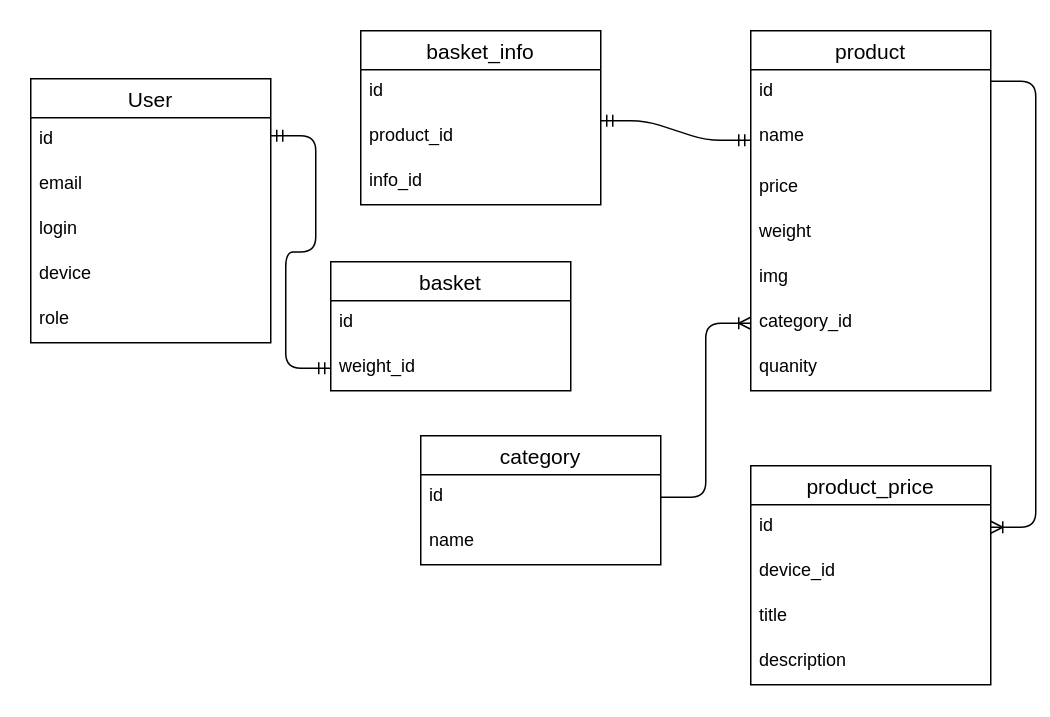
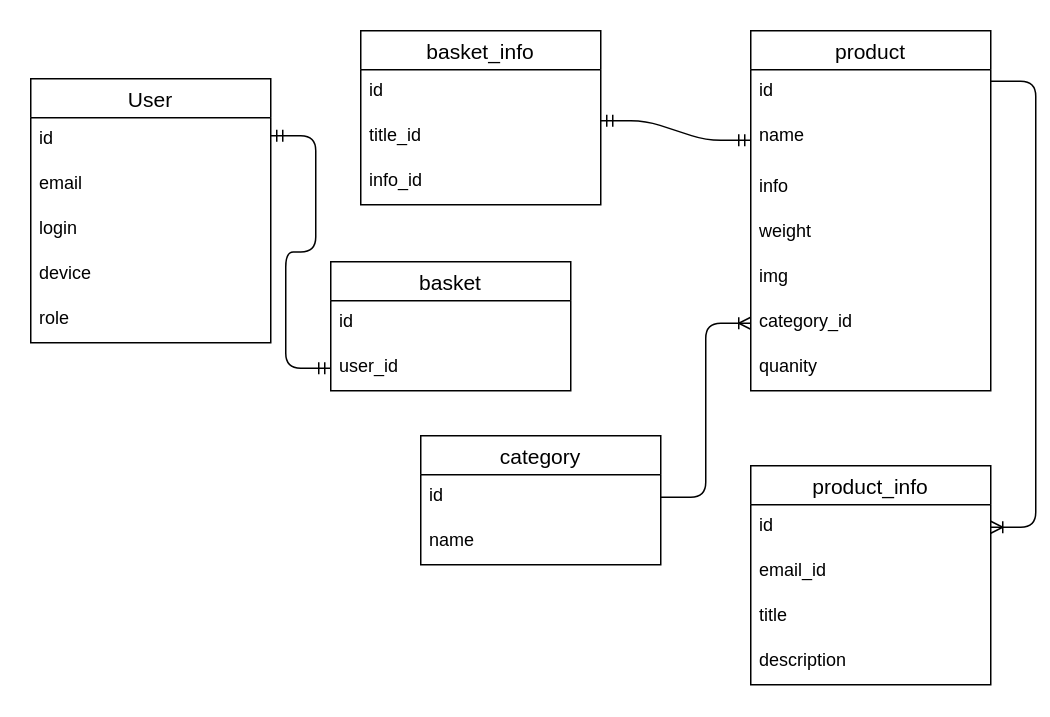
node "product_id": label "product_id" -> "title_id"
node "price": label "price" -> "info"
node "weight_id": label "weight_id" -> "user_id"
node "product_price": label "product_price" -> "product_info"
node "device_id": label "device_id" -> "email_id"
